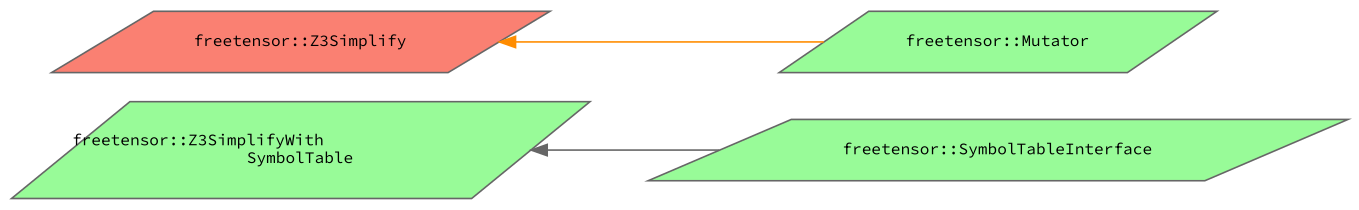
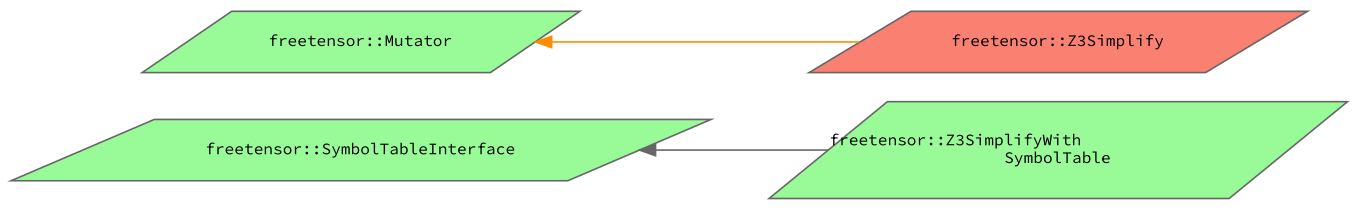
edge "freetensor::Mutator" -> "freetensor::Z3Simplify": reversed
edge "freetensor::SymbolTableInterface" -> "freetensor::Z3SimplifyWith SymbolTable": reversed
